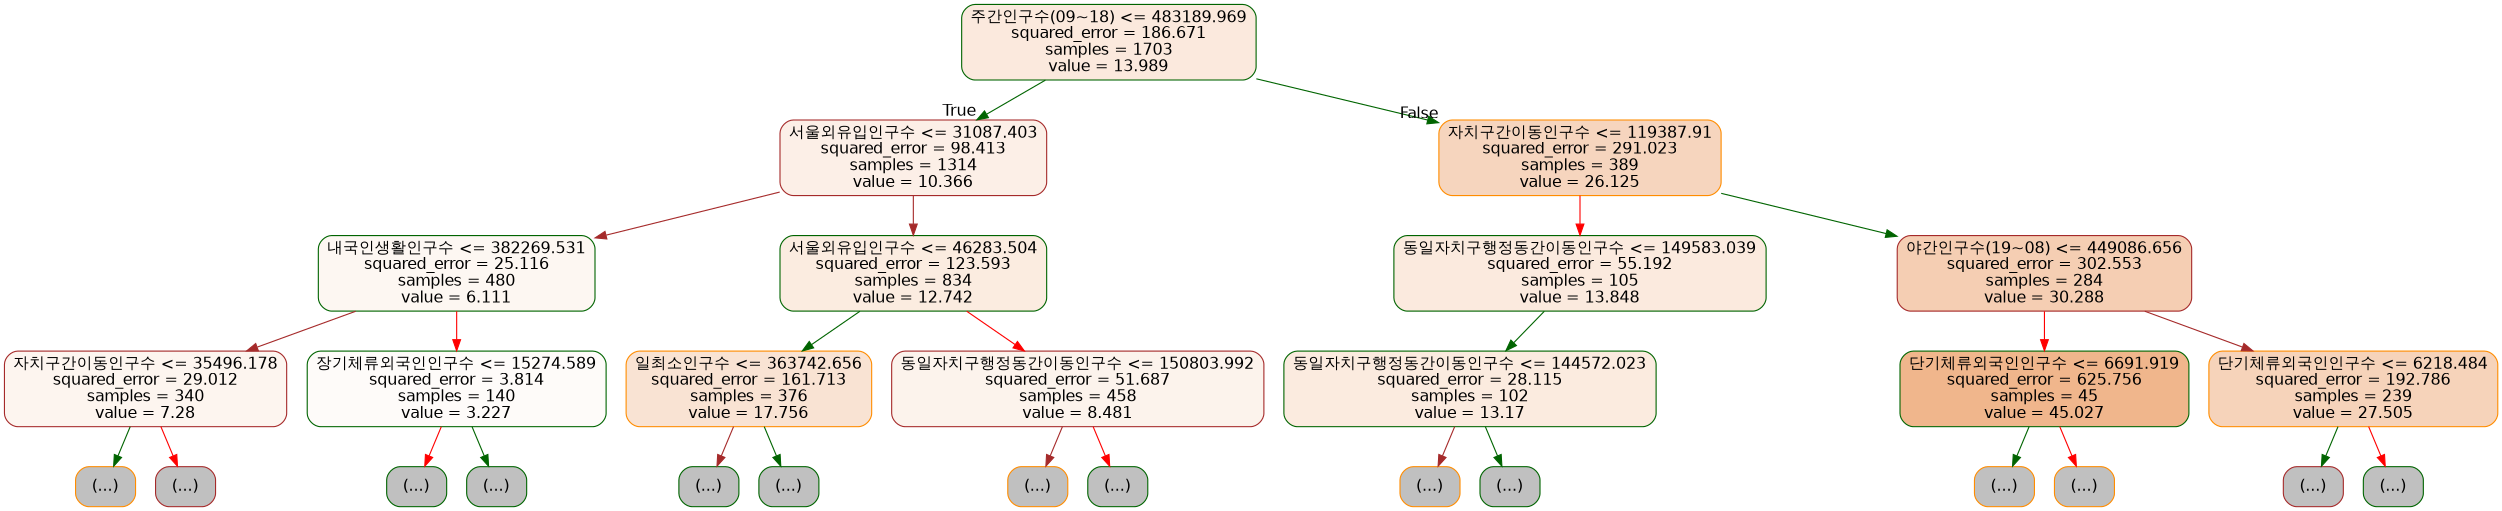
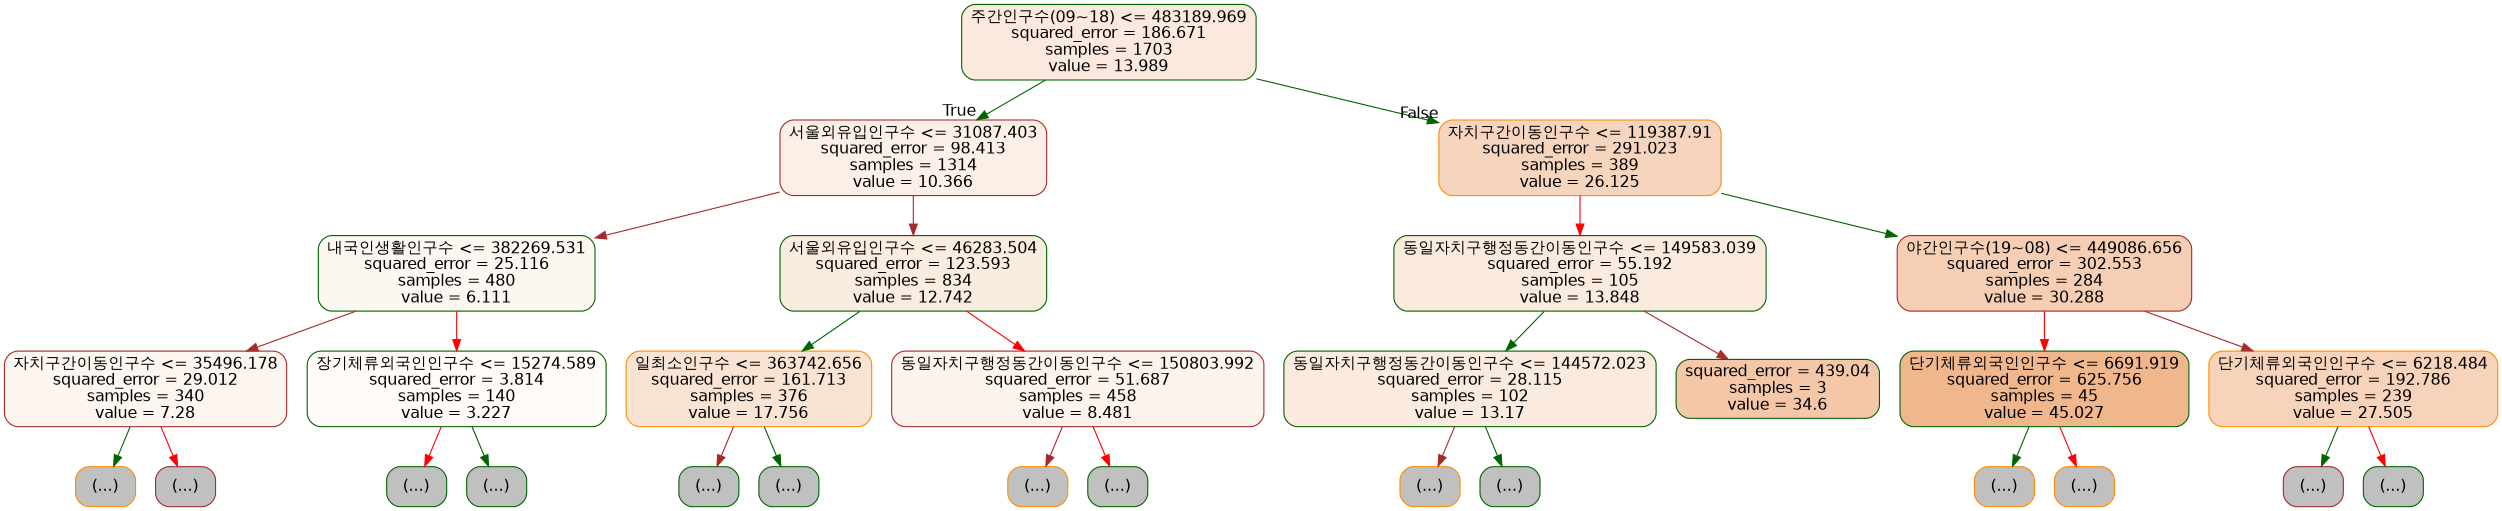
node "squared_error = 439.04 samples = 3 value = 34.6": added
